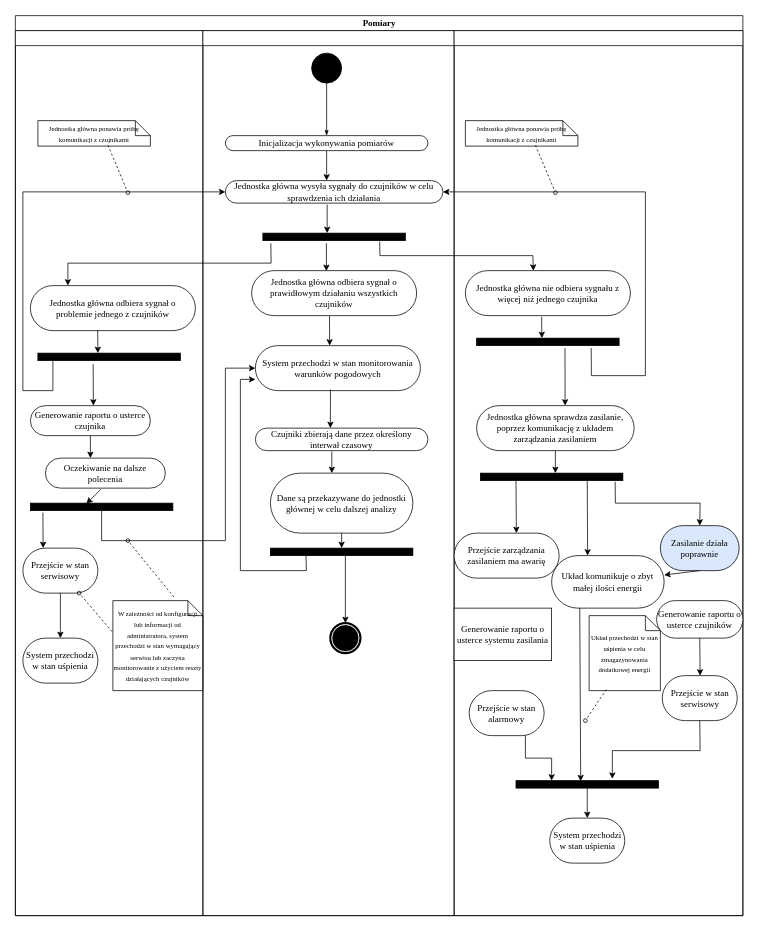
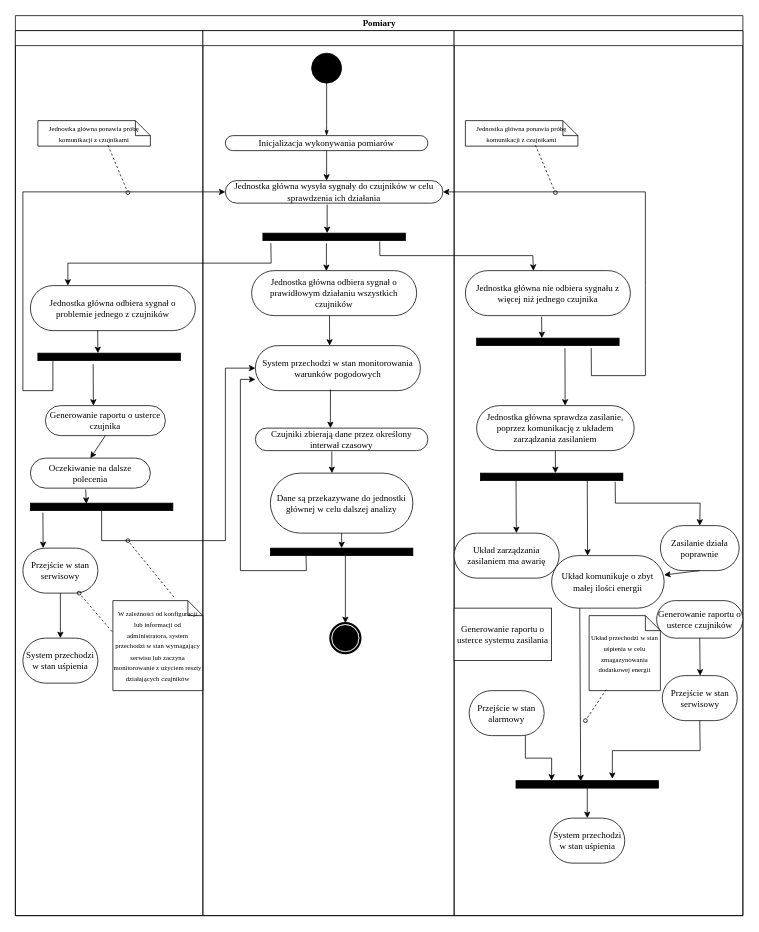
node "Generowanie raportu o usterce czujnika": moved (90, 420) -> (105, 420)
node "Oczekiwanie na dalsze polecenia": moved (105, 473) -> (90, 473)
node "Zasilanie działa poprawnie": fillcolor #dae8fc -> #ffffff
node "Przejście zarządzania zasilaniem ma awarię": label "Przejście zarządzania zasilaniem ma awarię" -> "Układ zarządzania zasilaniem ma awarię"
